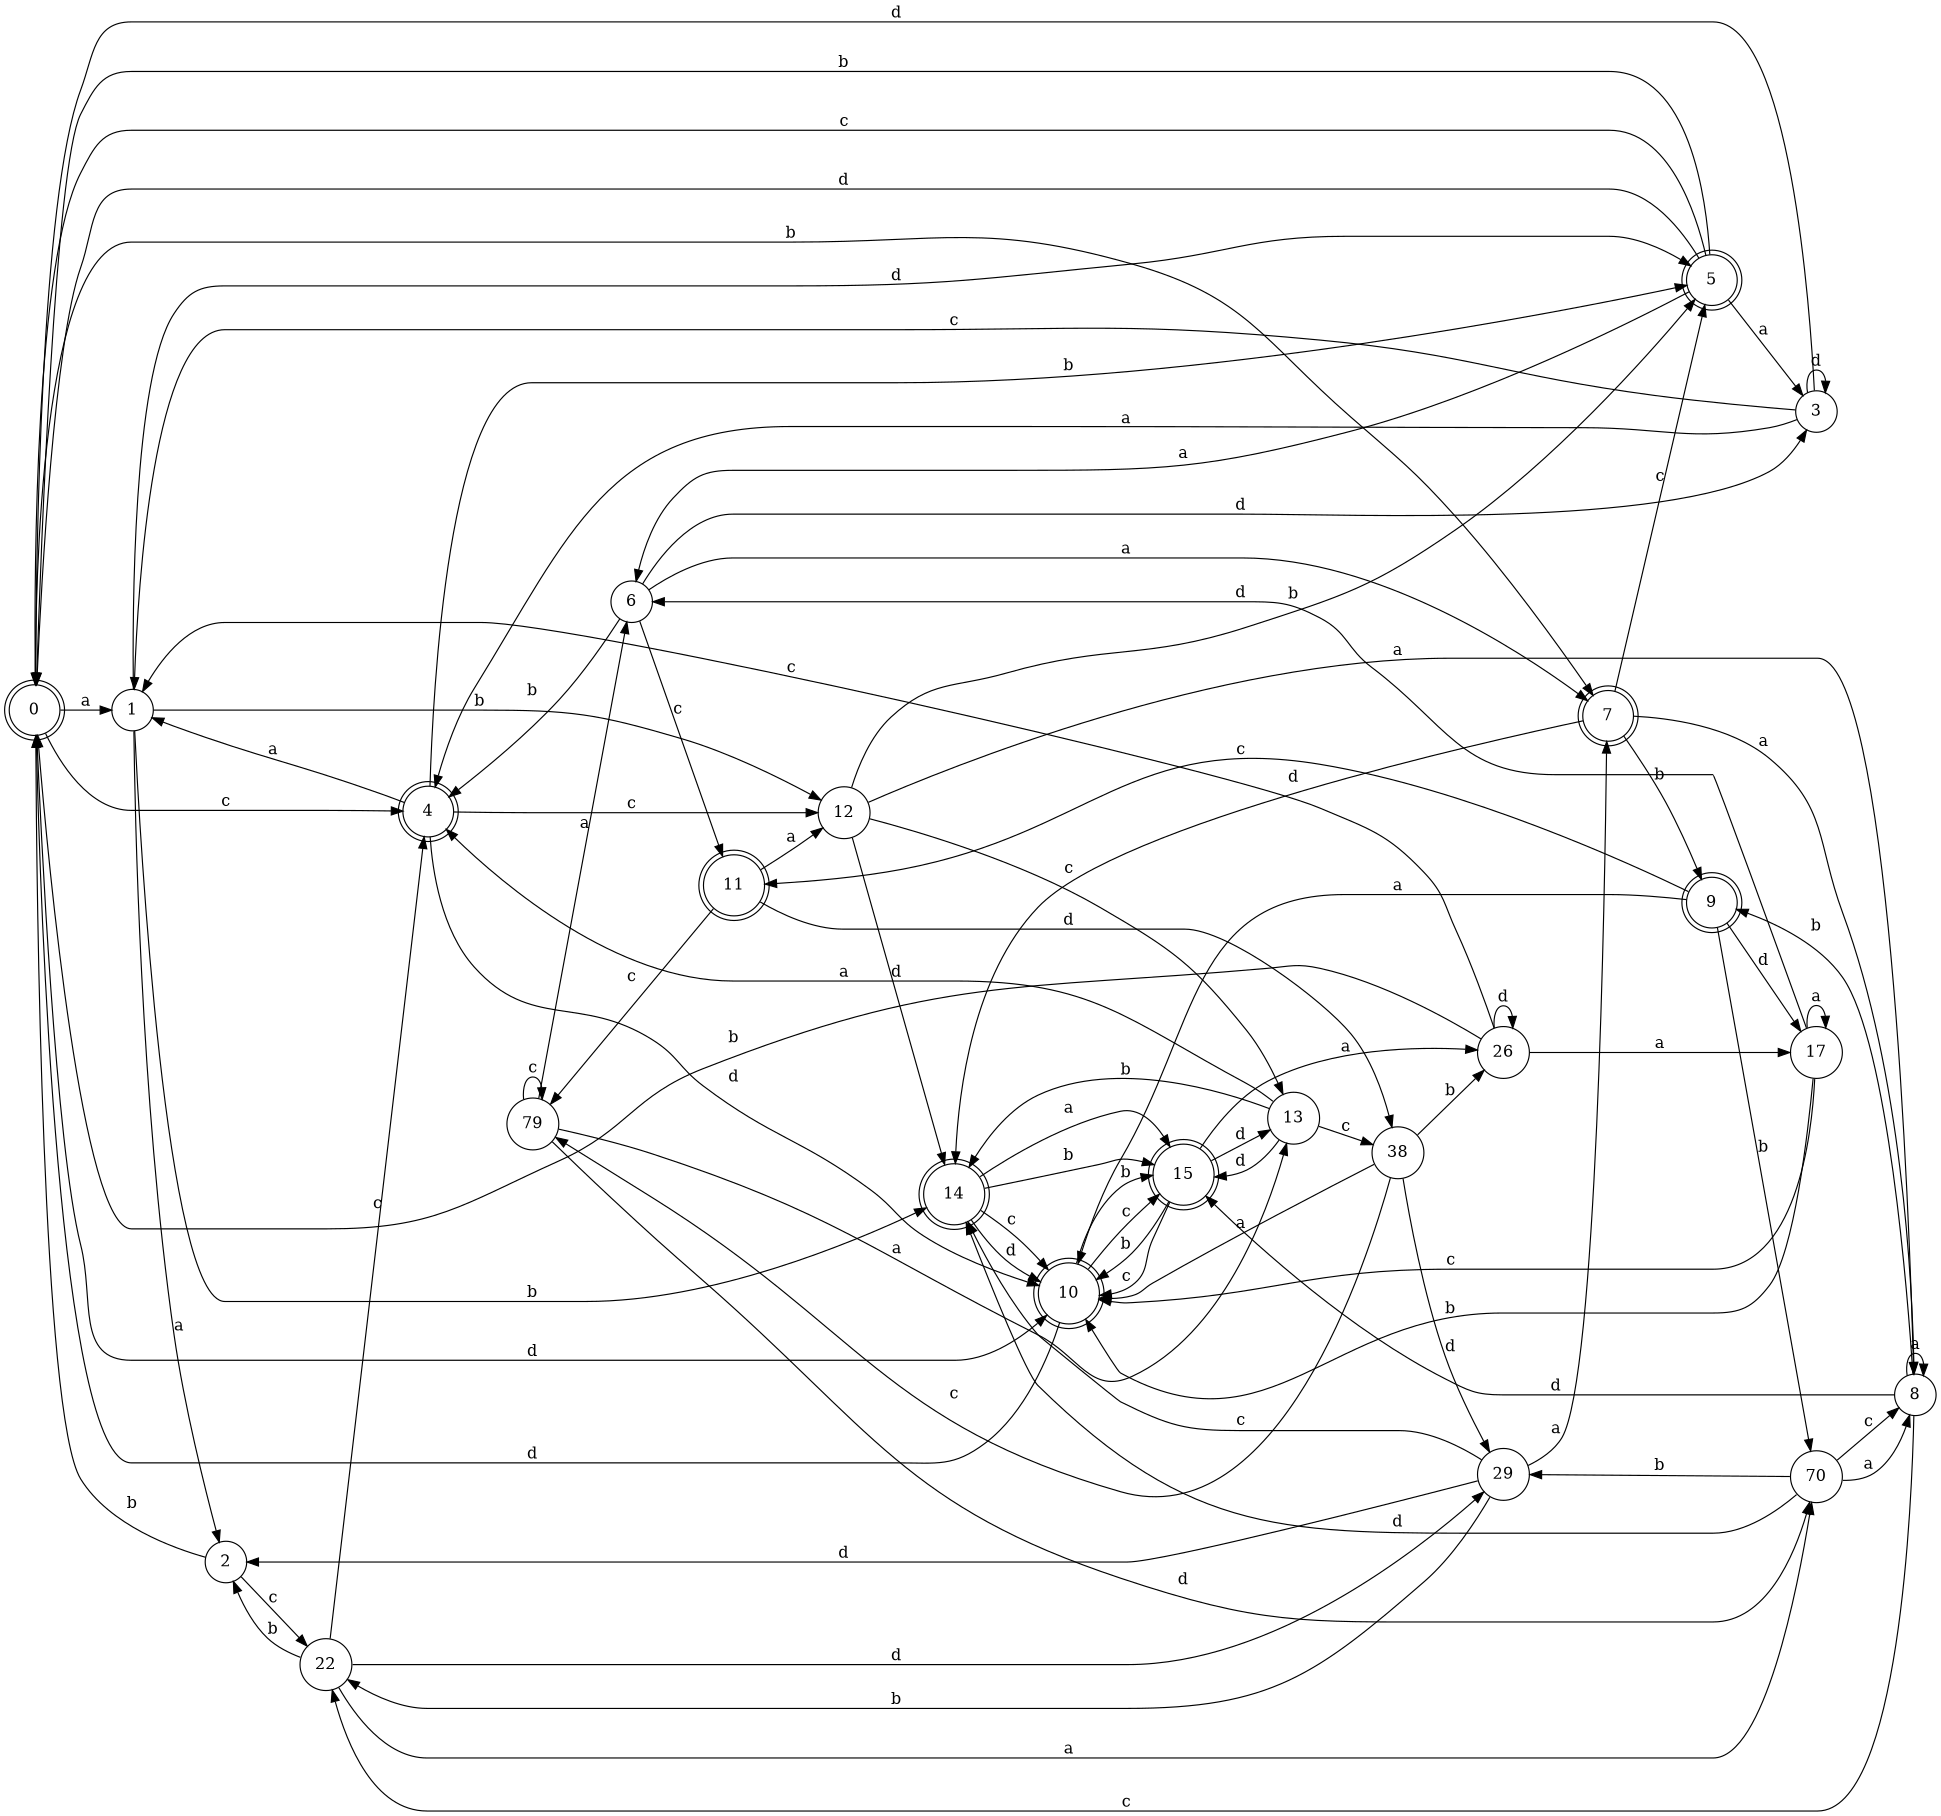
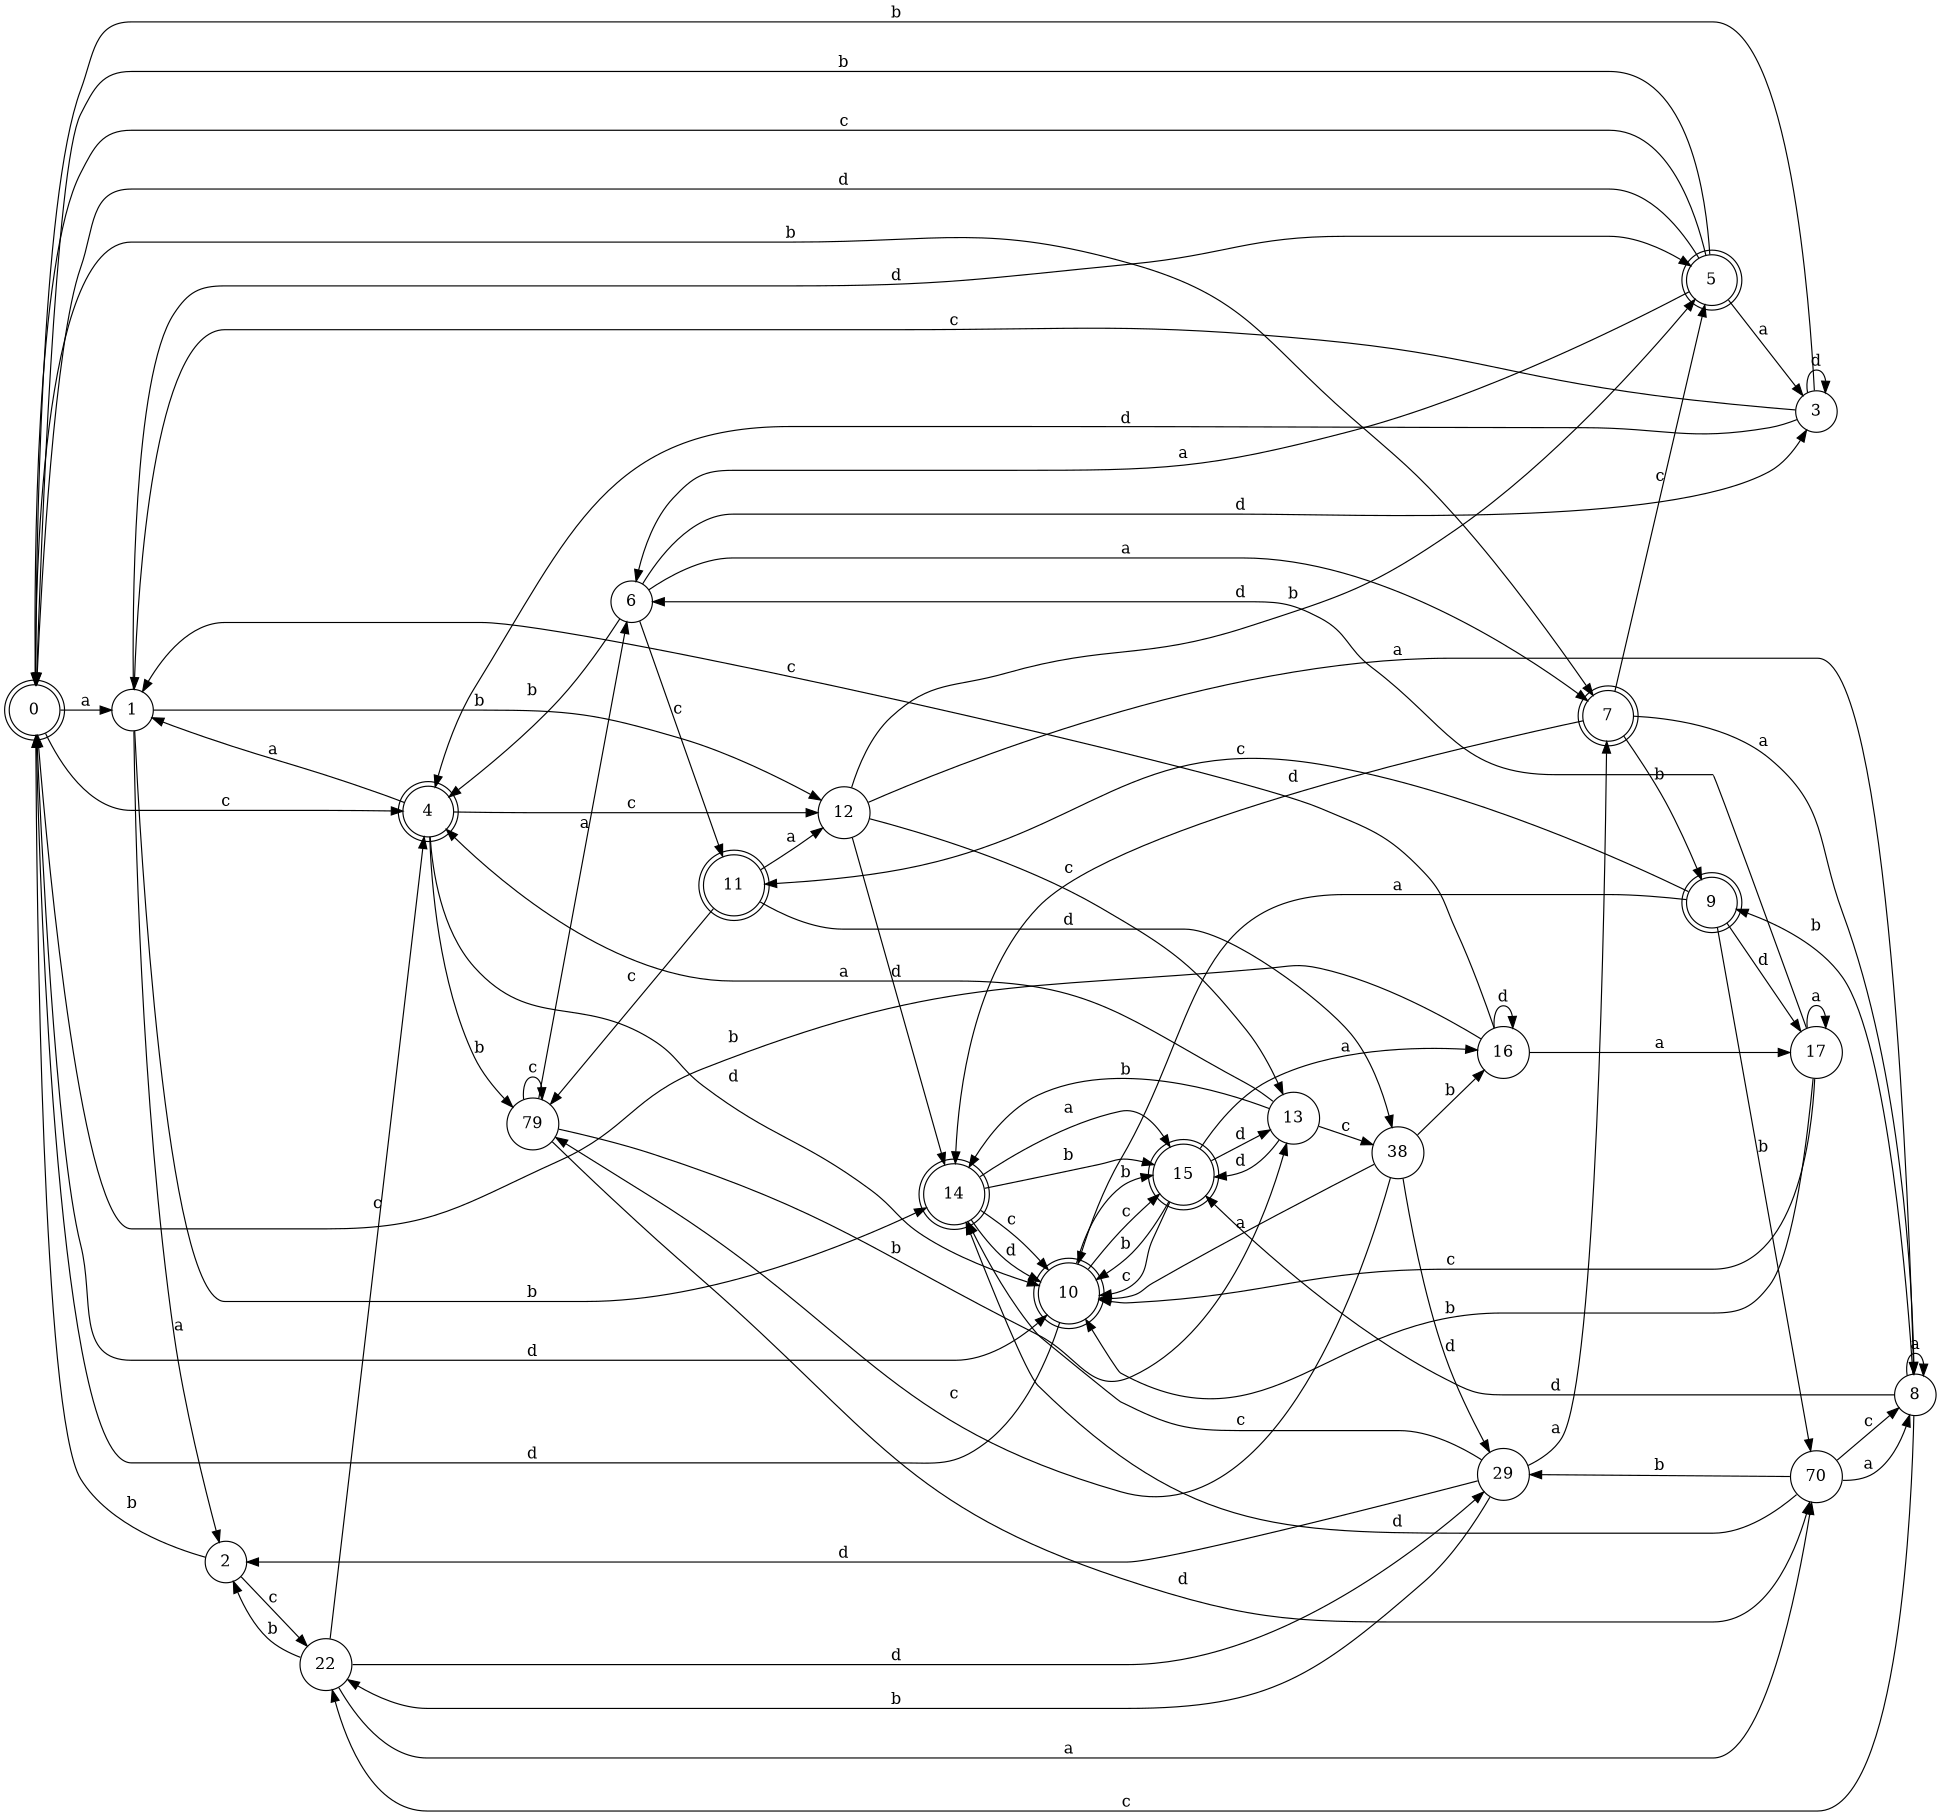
edge "3" -> "0": label "d" -> "b"
edge "4" -> "5": now "4" -> "79"
edge "3" -> "4": label "a" -> "d"
node "26": label "26" -> "16"
edge "79" -> "13": label "a" -> "b"
